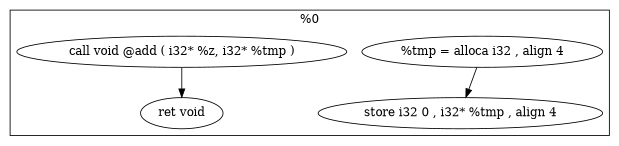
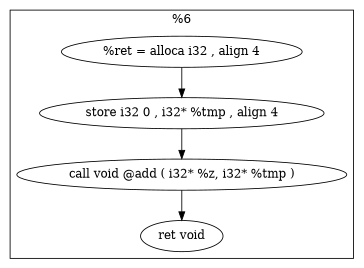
cluster "%0": label "%0" -> "%6"
node "%tmp = alloca i32 , align 4": label "%tmp = alloca i32 , align 4" -> "%ret = alloca i32 , align 4"
edge "store i32 0 , i32* %tmp , align 4" -> "call void @add ( i32* %z, i32* %tmp )": added
